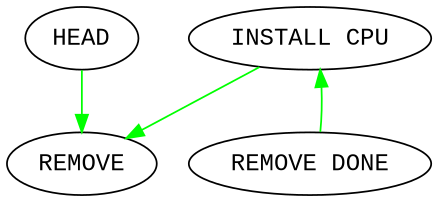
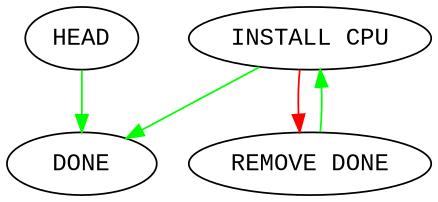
edge "INSTALL CPU" -> "REMOVE DONE": added
node "REMOVE": label "REMOVE" -> "DONE"
